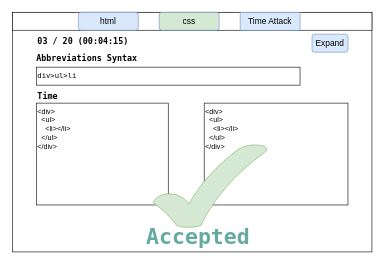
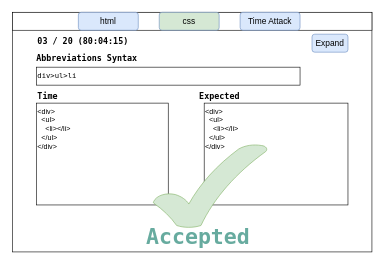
node "Time Attack": shape rectangle -> rounded rectangle
node "03 / 20 (00:04:15)": label "03 / 20 (00:04:15)" -> "03 / 20 (80:04:15)"
node "Expected": added
